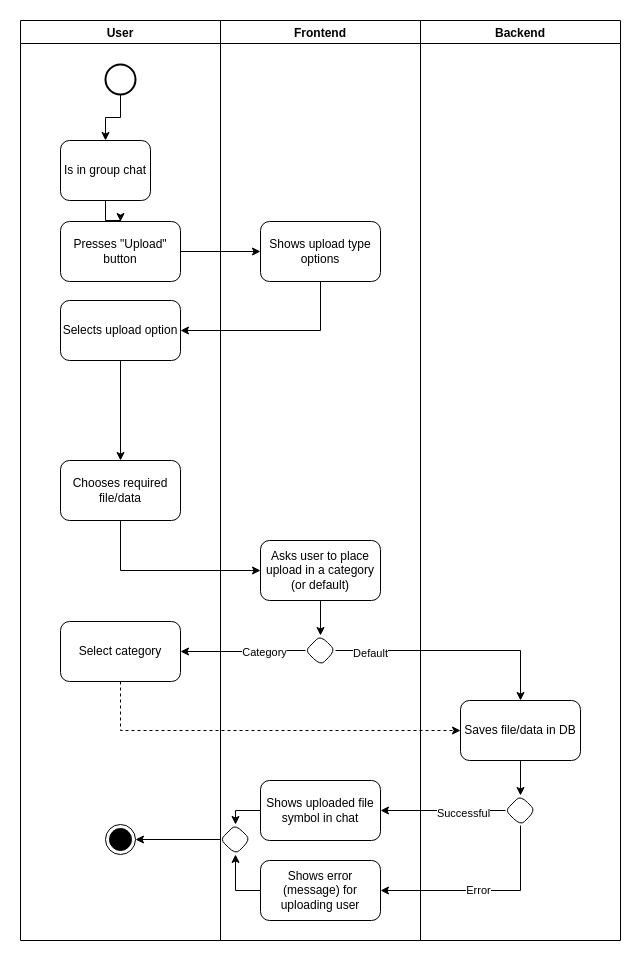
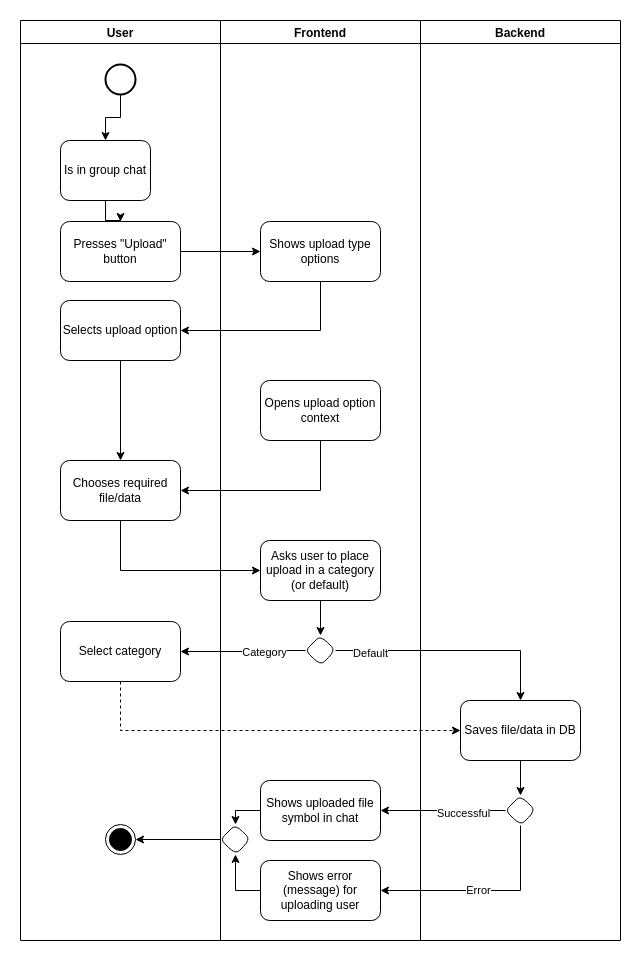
node "Opens upload option context": added
edge "Opens upload option context" -> "Chooses required file/data": added
